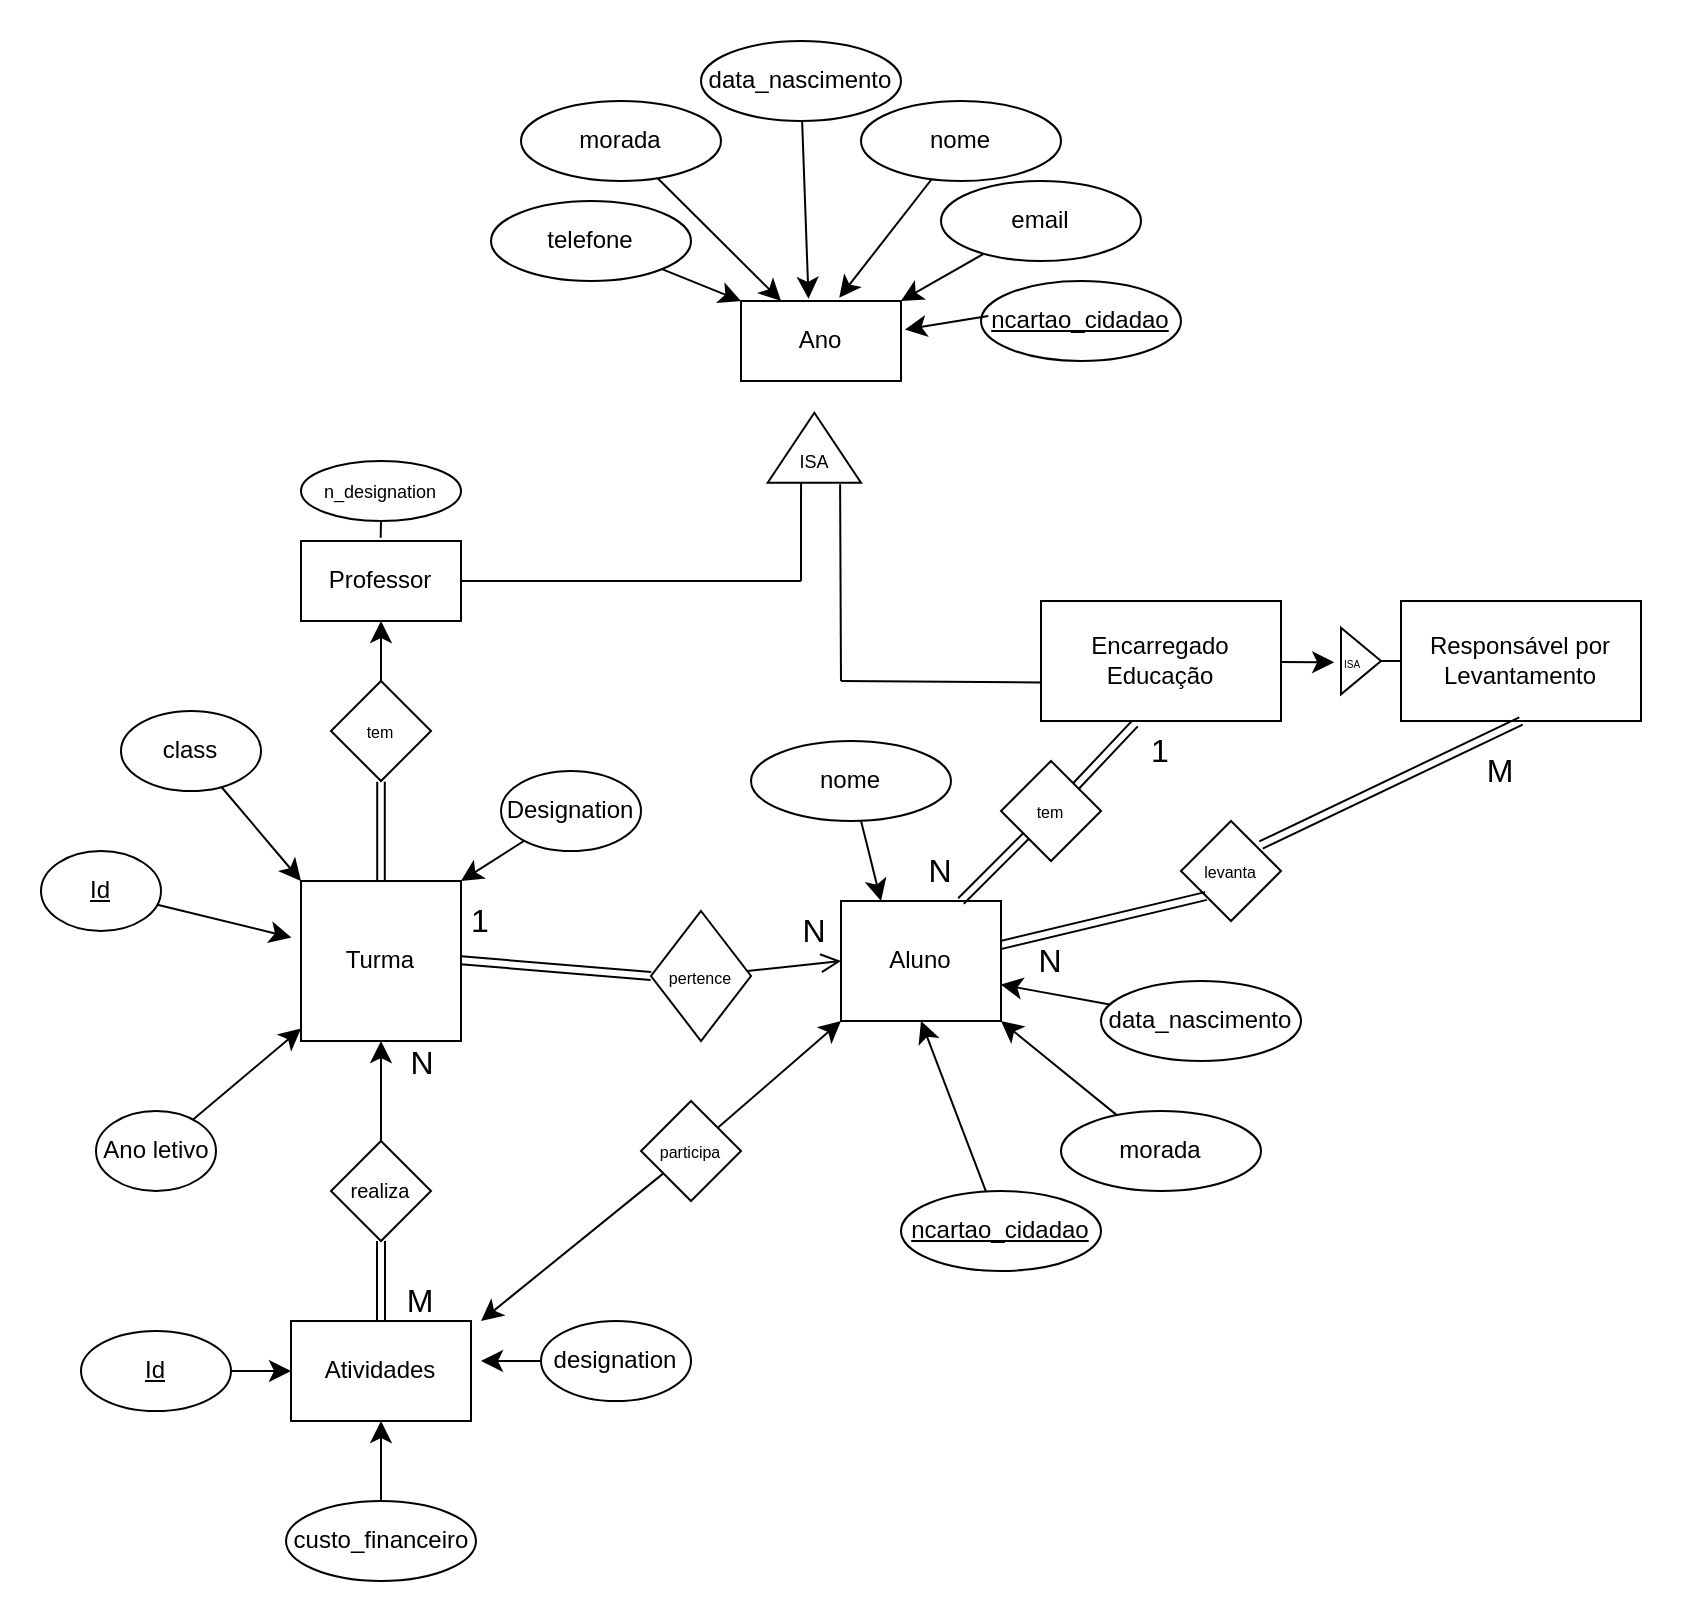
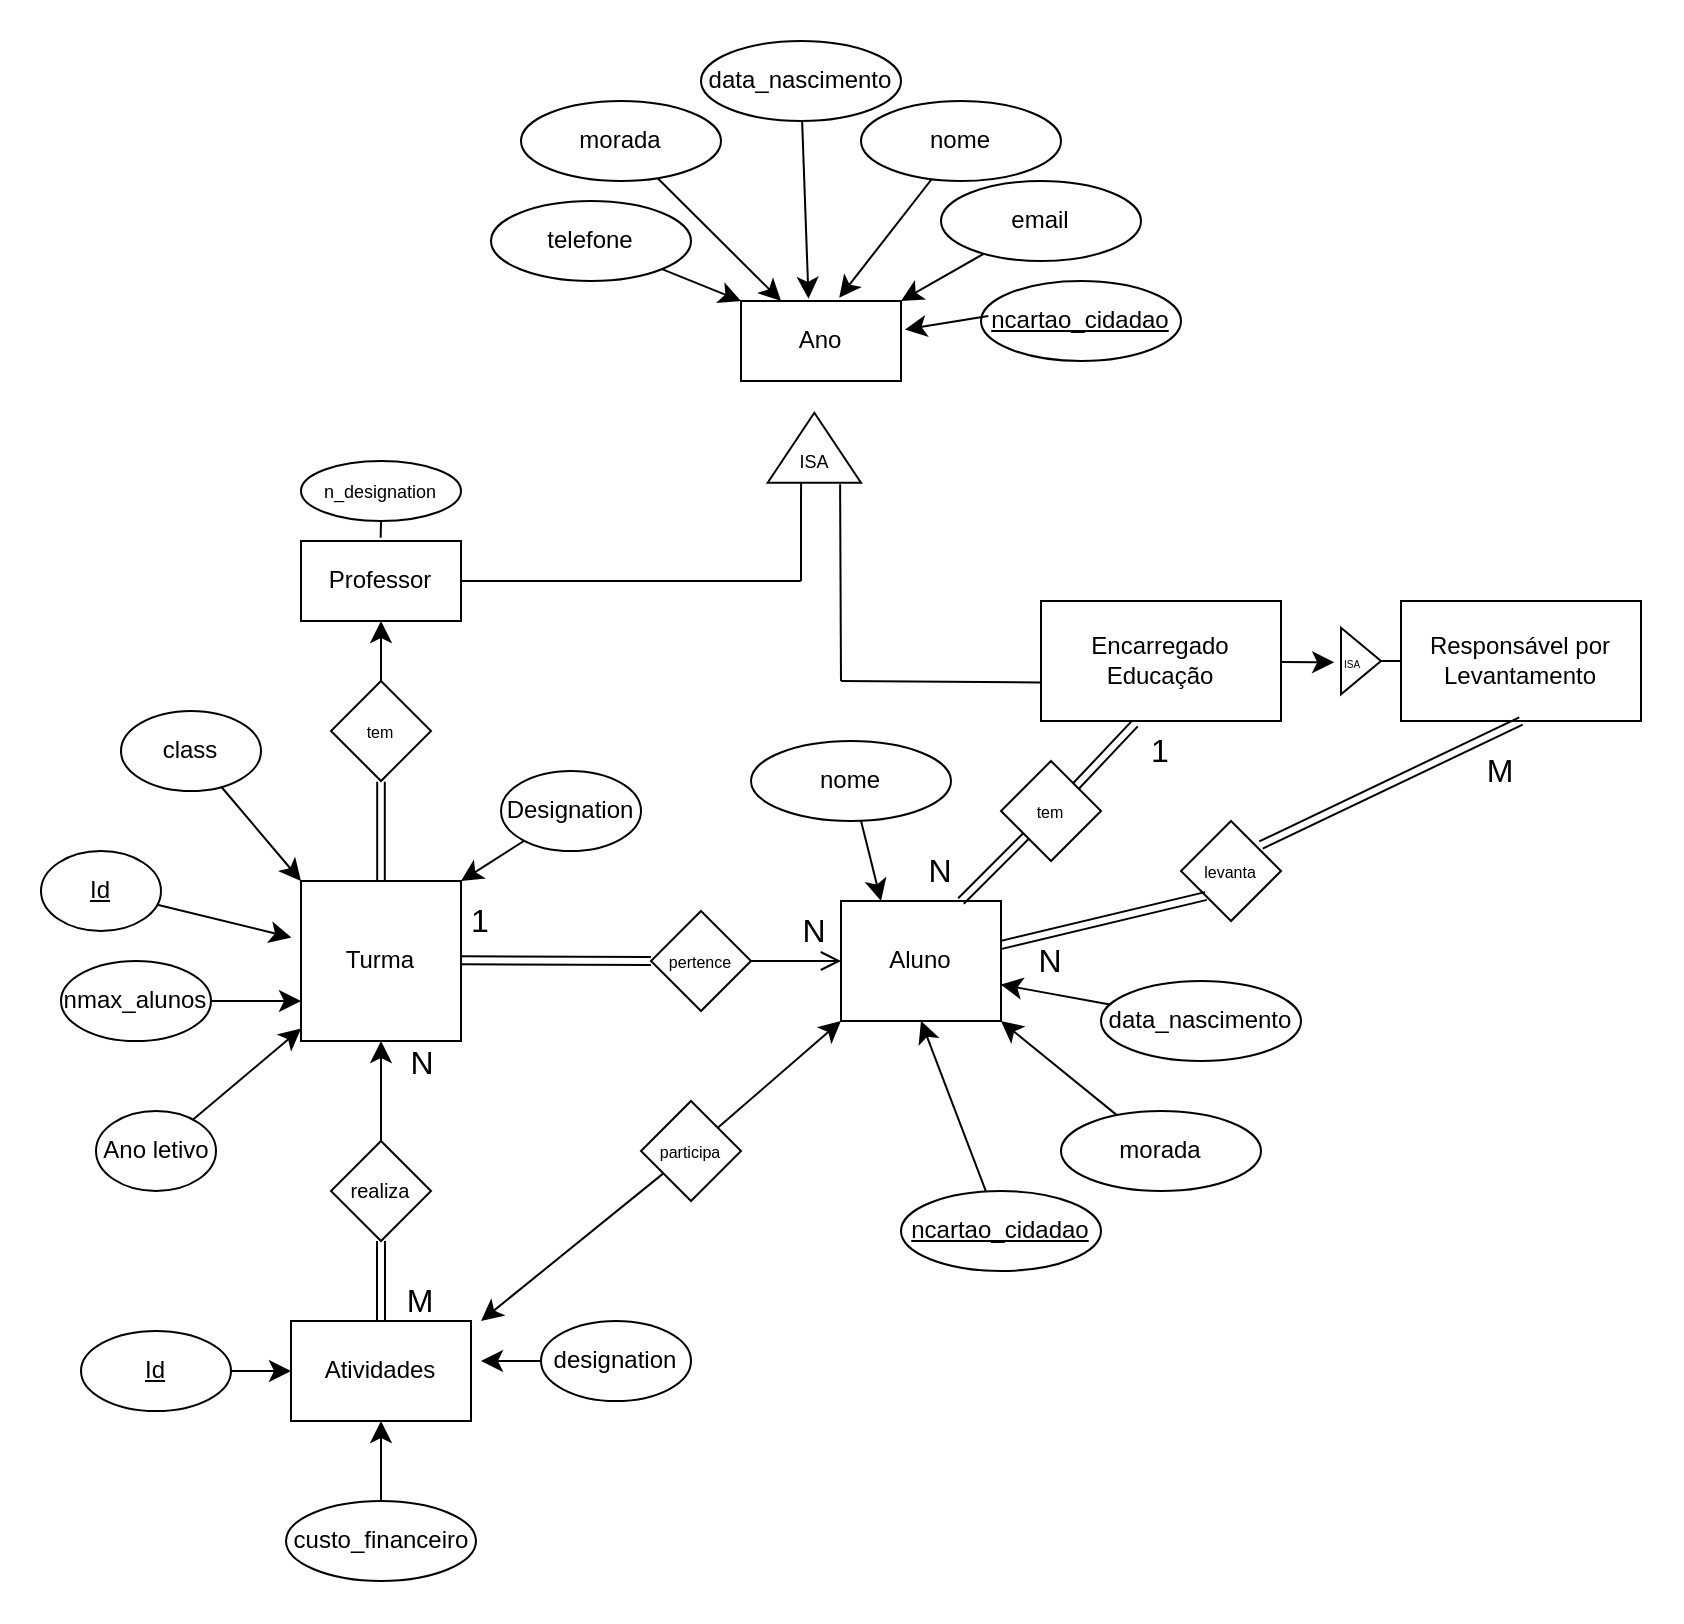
node "pertence": size 100x130 -> 100x100
node "nmax_alunos": added
edge "nmax_alunos" -> "Turma": added
